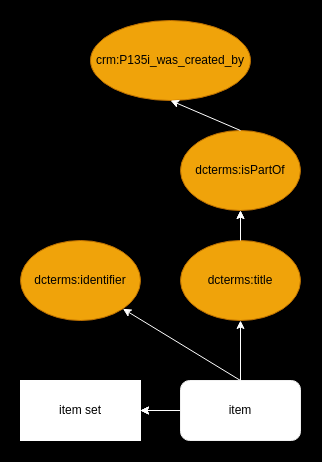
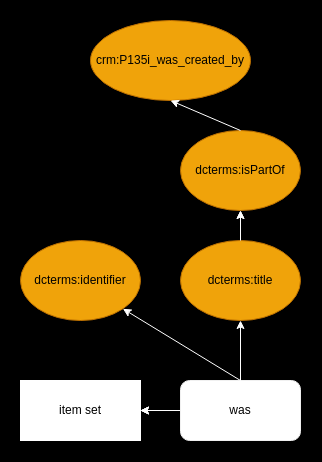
node "item": label "item" -> "was"
